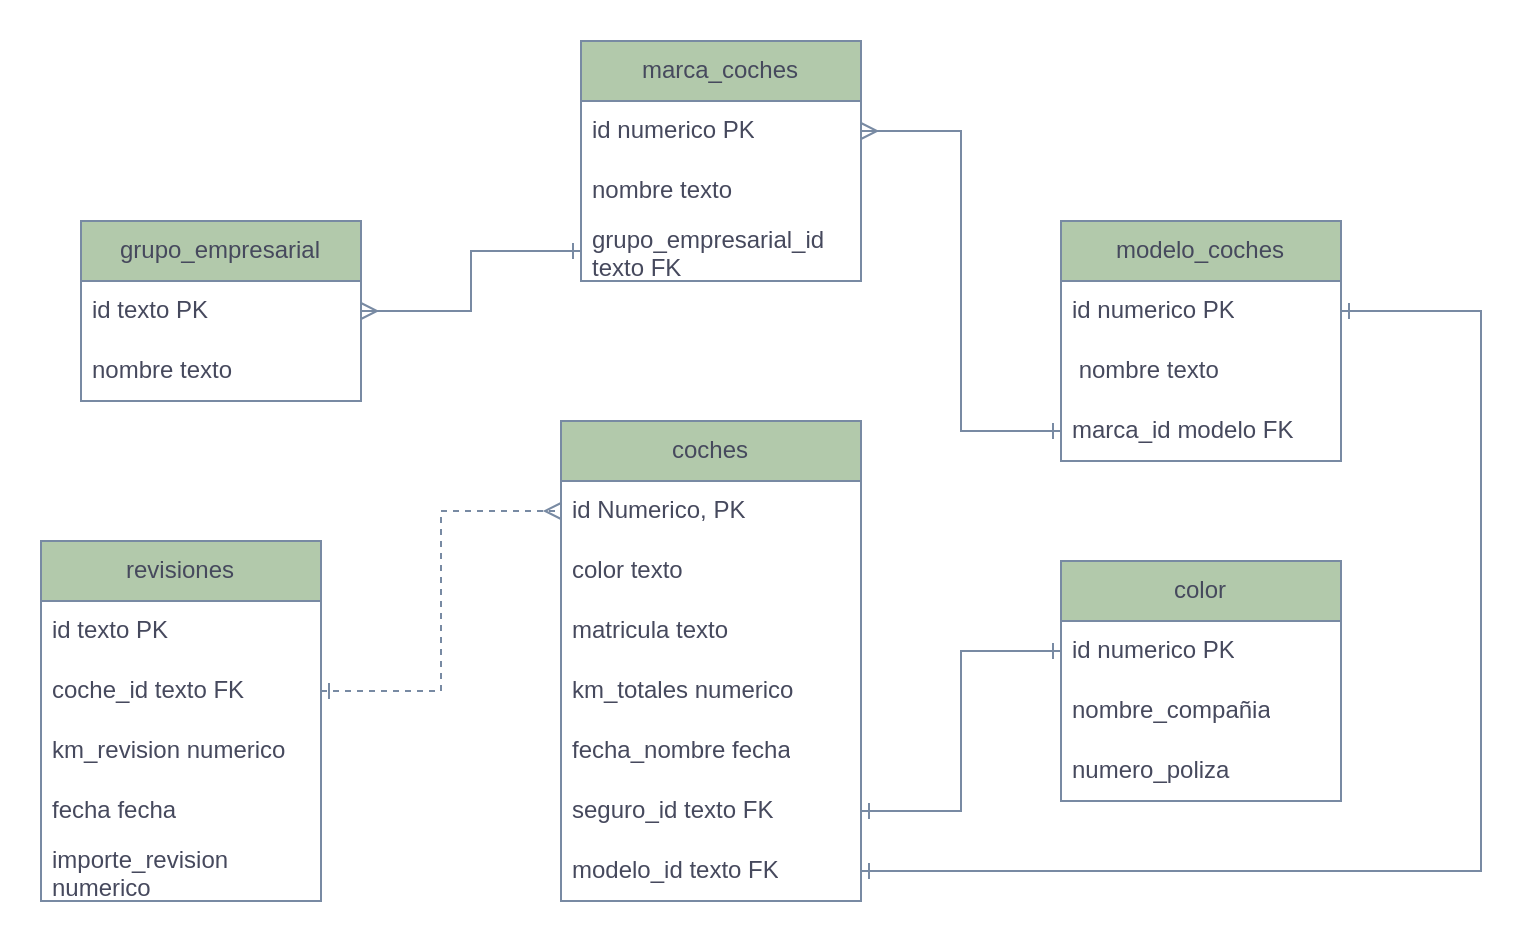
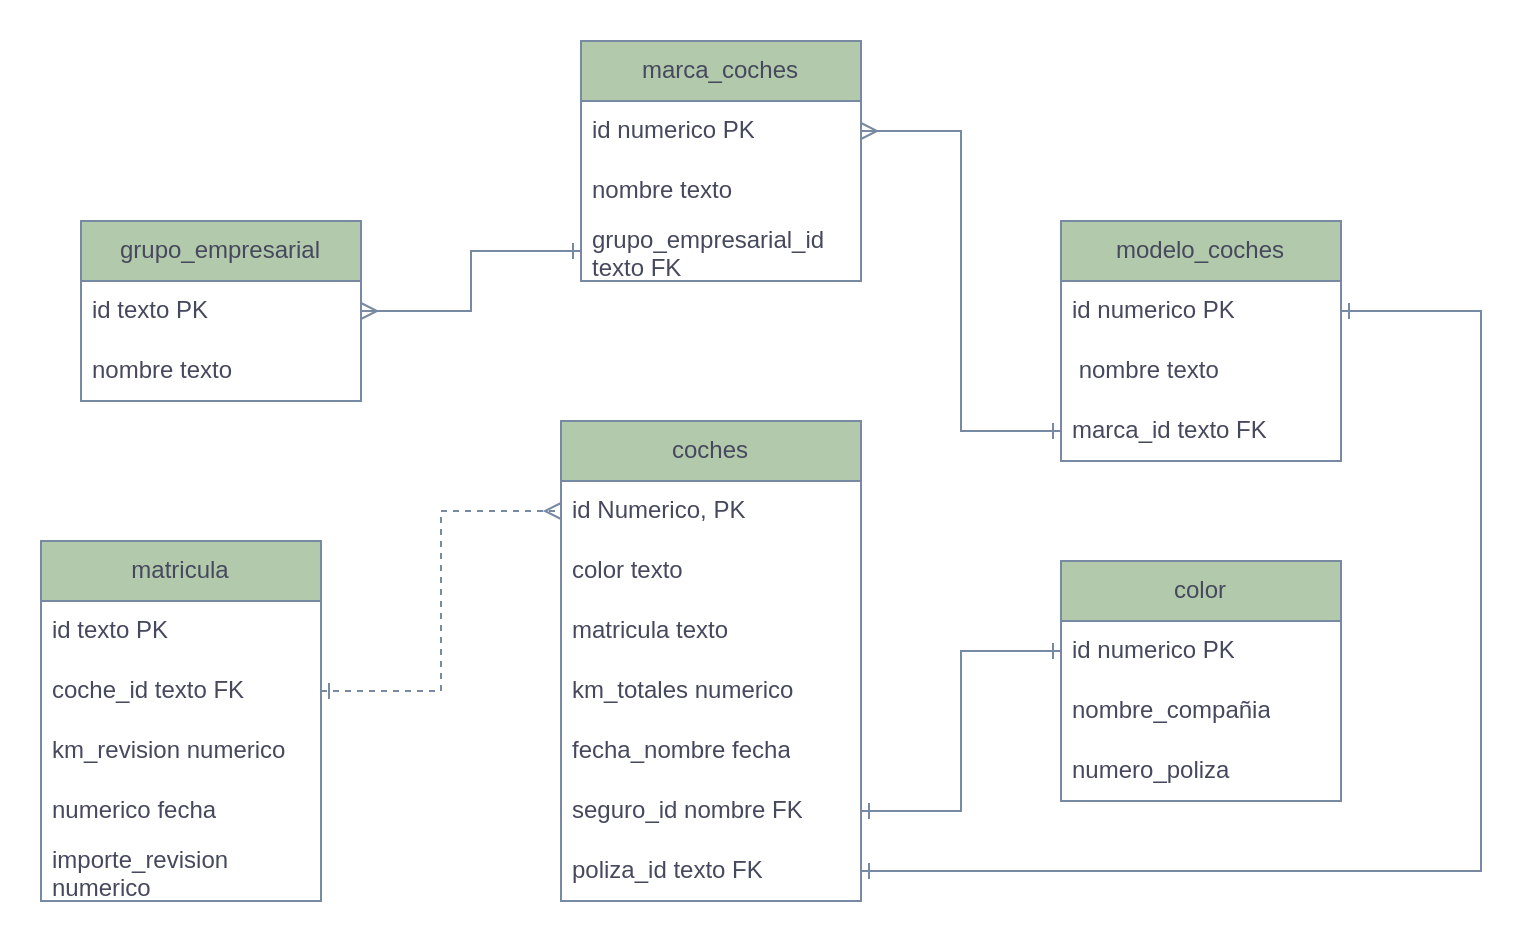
node "marca_id modelo FK": label "marca_id modelo FK" -> "marca_id texto FK"
node "revisiones": label "revisiones" -> "matricula"
node "fecha fecha": label "fecha fecha" -> "numerico fecha"
node "seguro_id texto FK": label "seguro_id texto FK" -> "seguro_id nombre FK"
node "modelo_id texto FK": label "modelo_id texto FK" -> "poliza_id texto FK"
